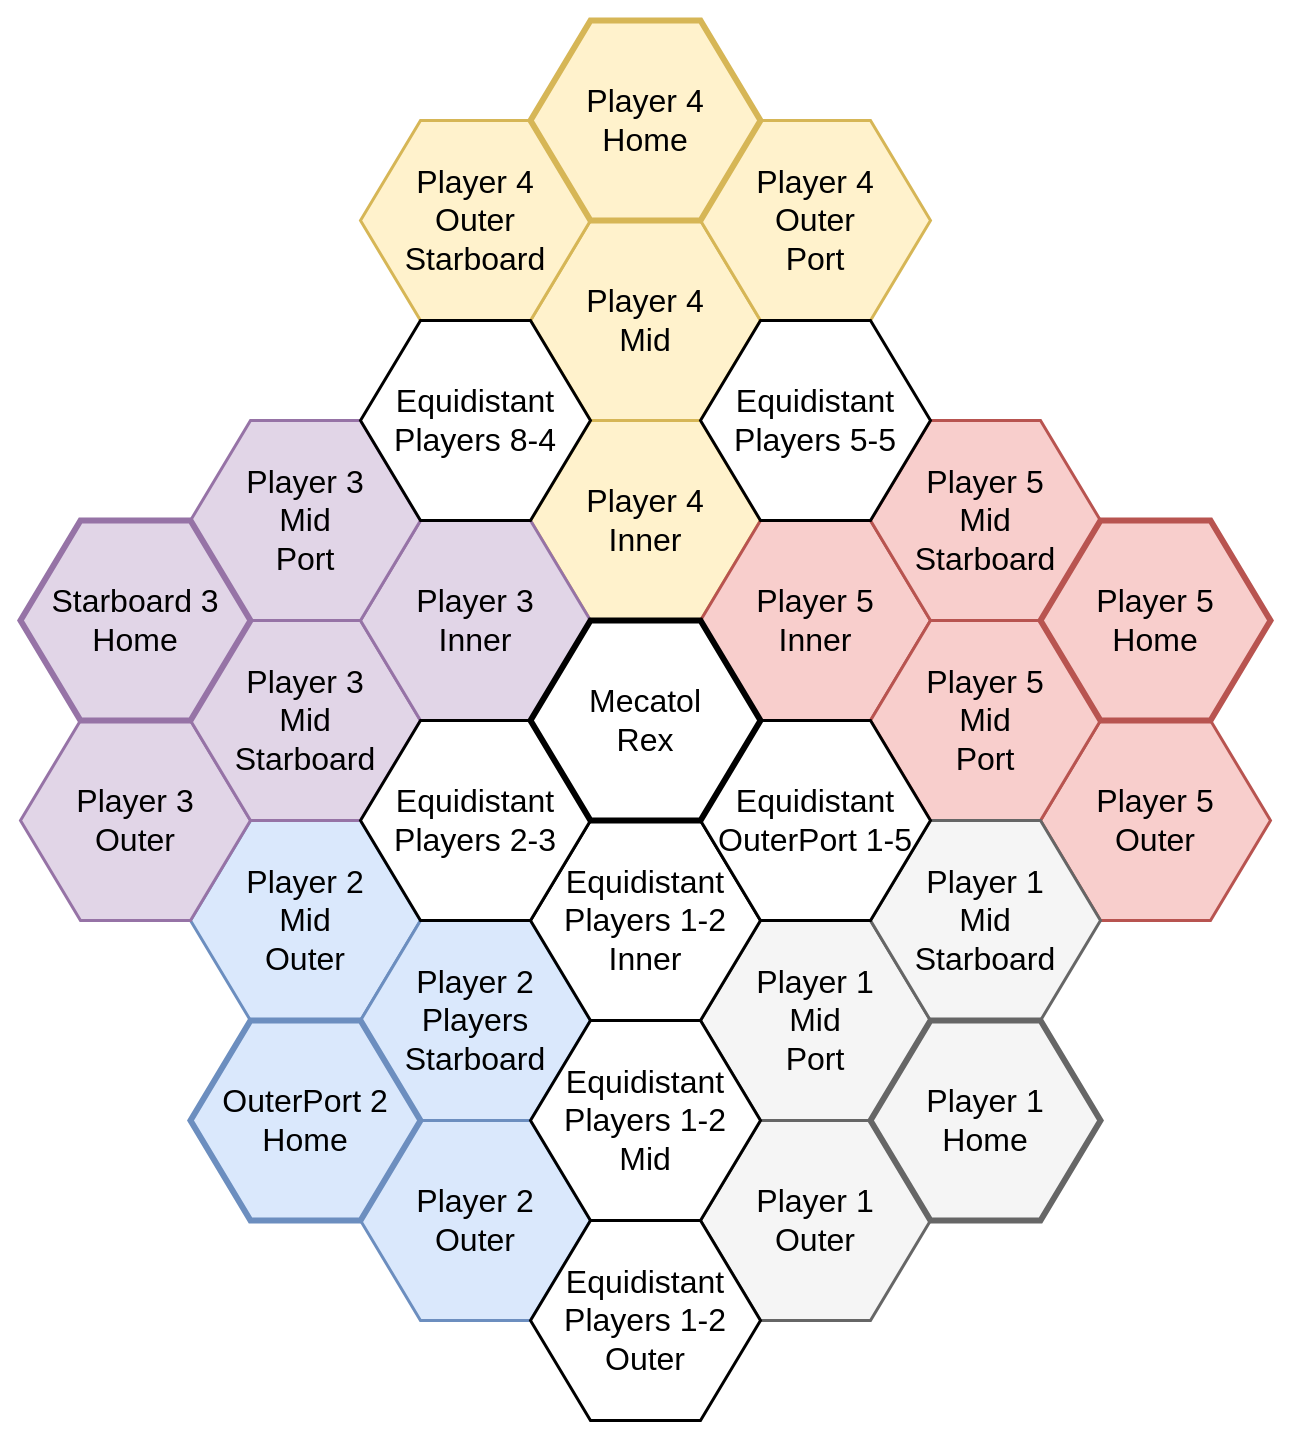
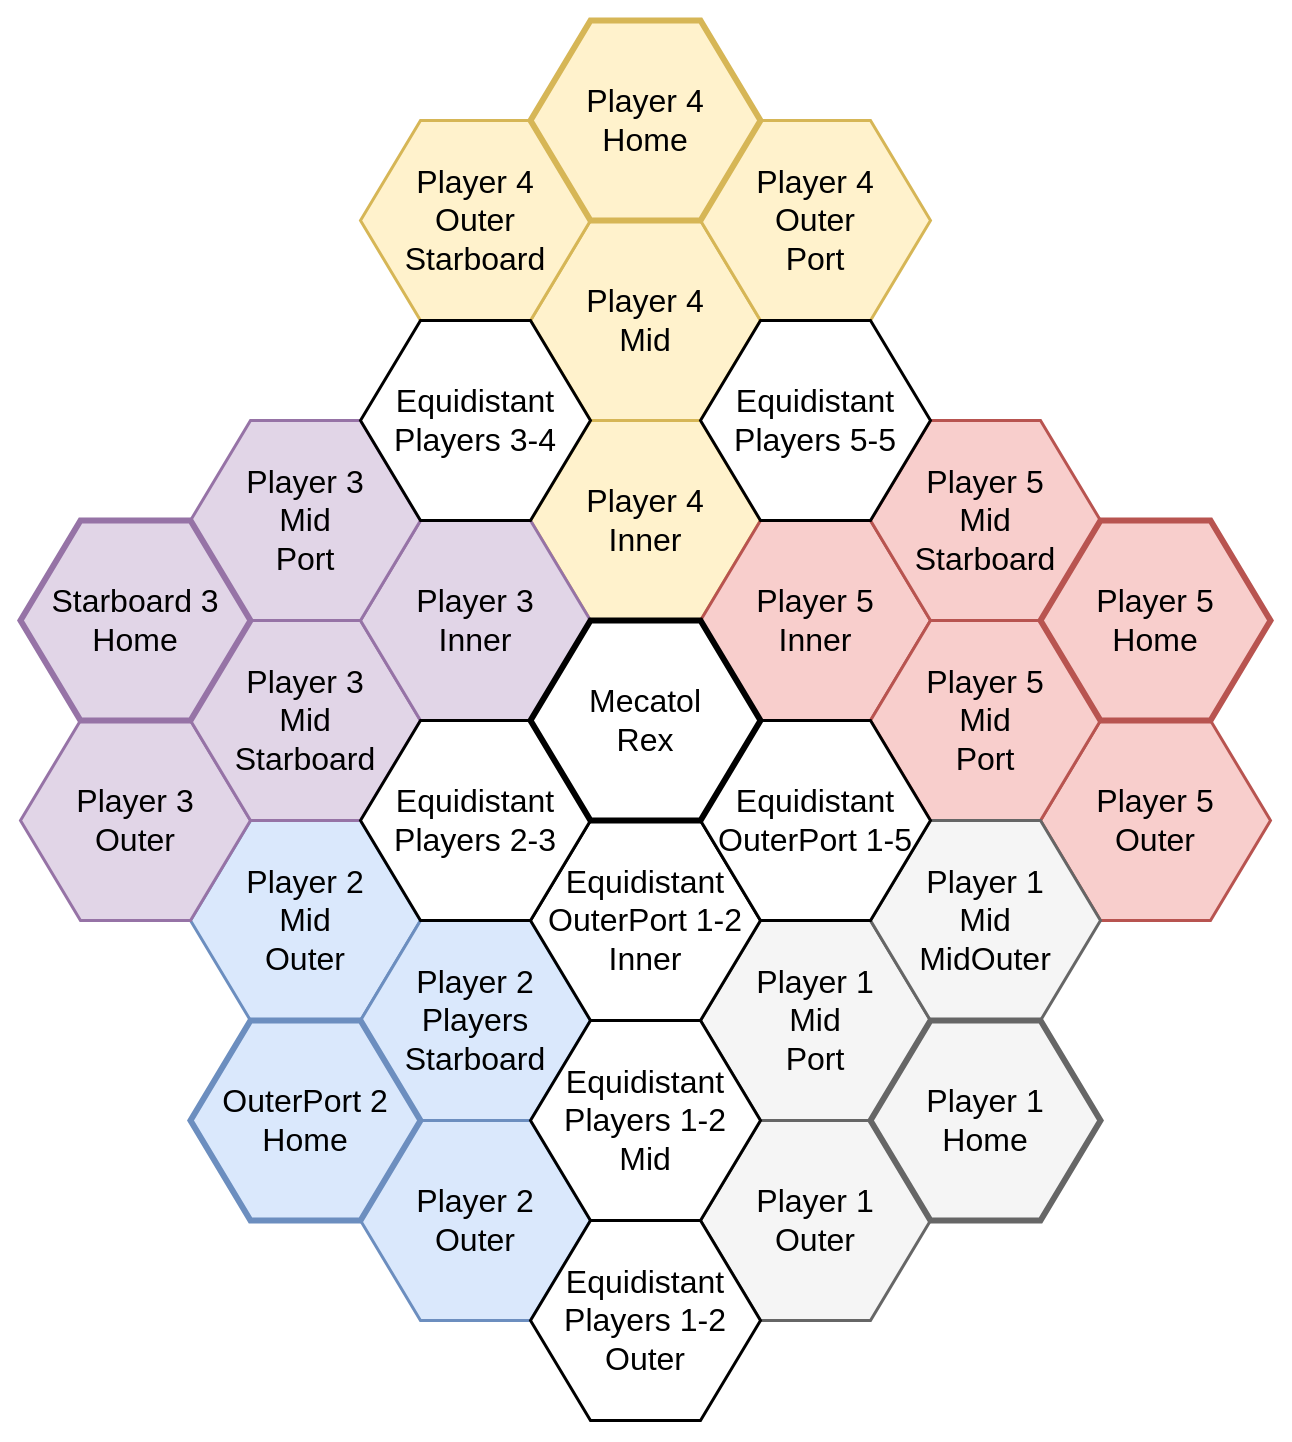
node "EquidistantPlayers 8-4": label "EquidistantPlayers 8-4" -> "EquidistantPlayers 3-4"
node "EquidistantPlayers 1-2 Inner": label "EquidistantPlayers 1-2 Inner" -> "EquidistantOuterPort 1-2 Inner"
node "Player 1MidStarboard": label "Player 1MidStarboard" -> "Player 1MidMidOuter"
